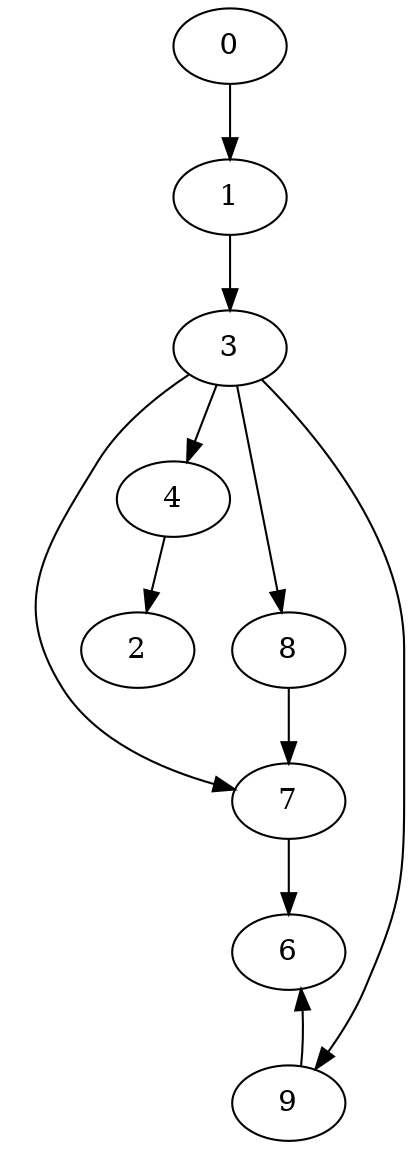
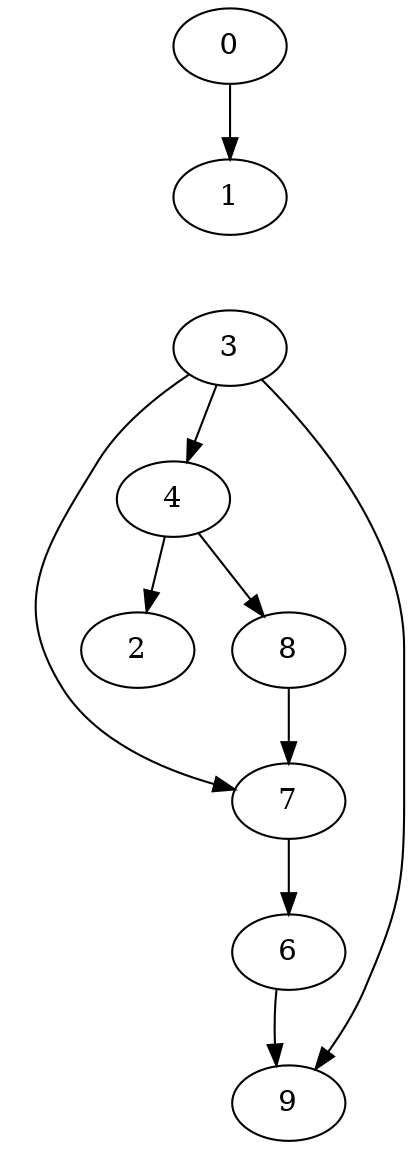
edge "1" -> "3": removed
edge "3" -> "8": now "4" -> "8"
edge "9" -> "6": reversed
